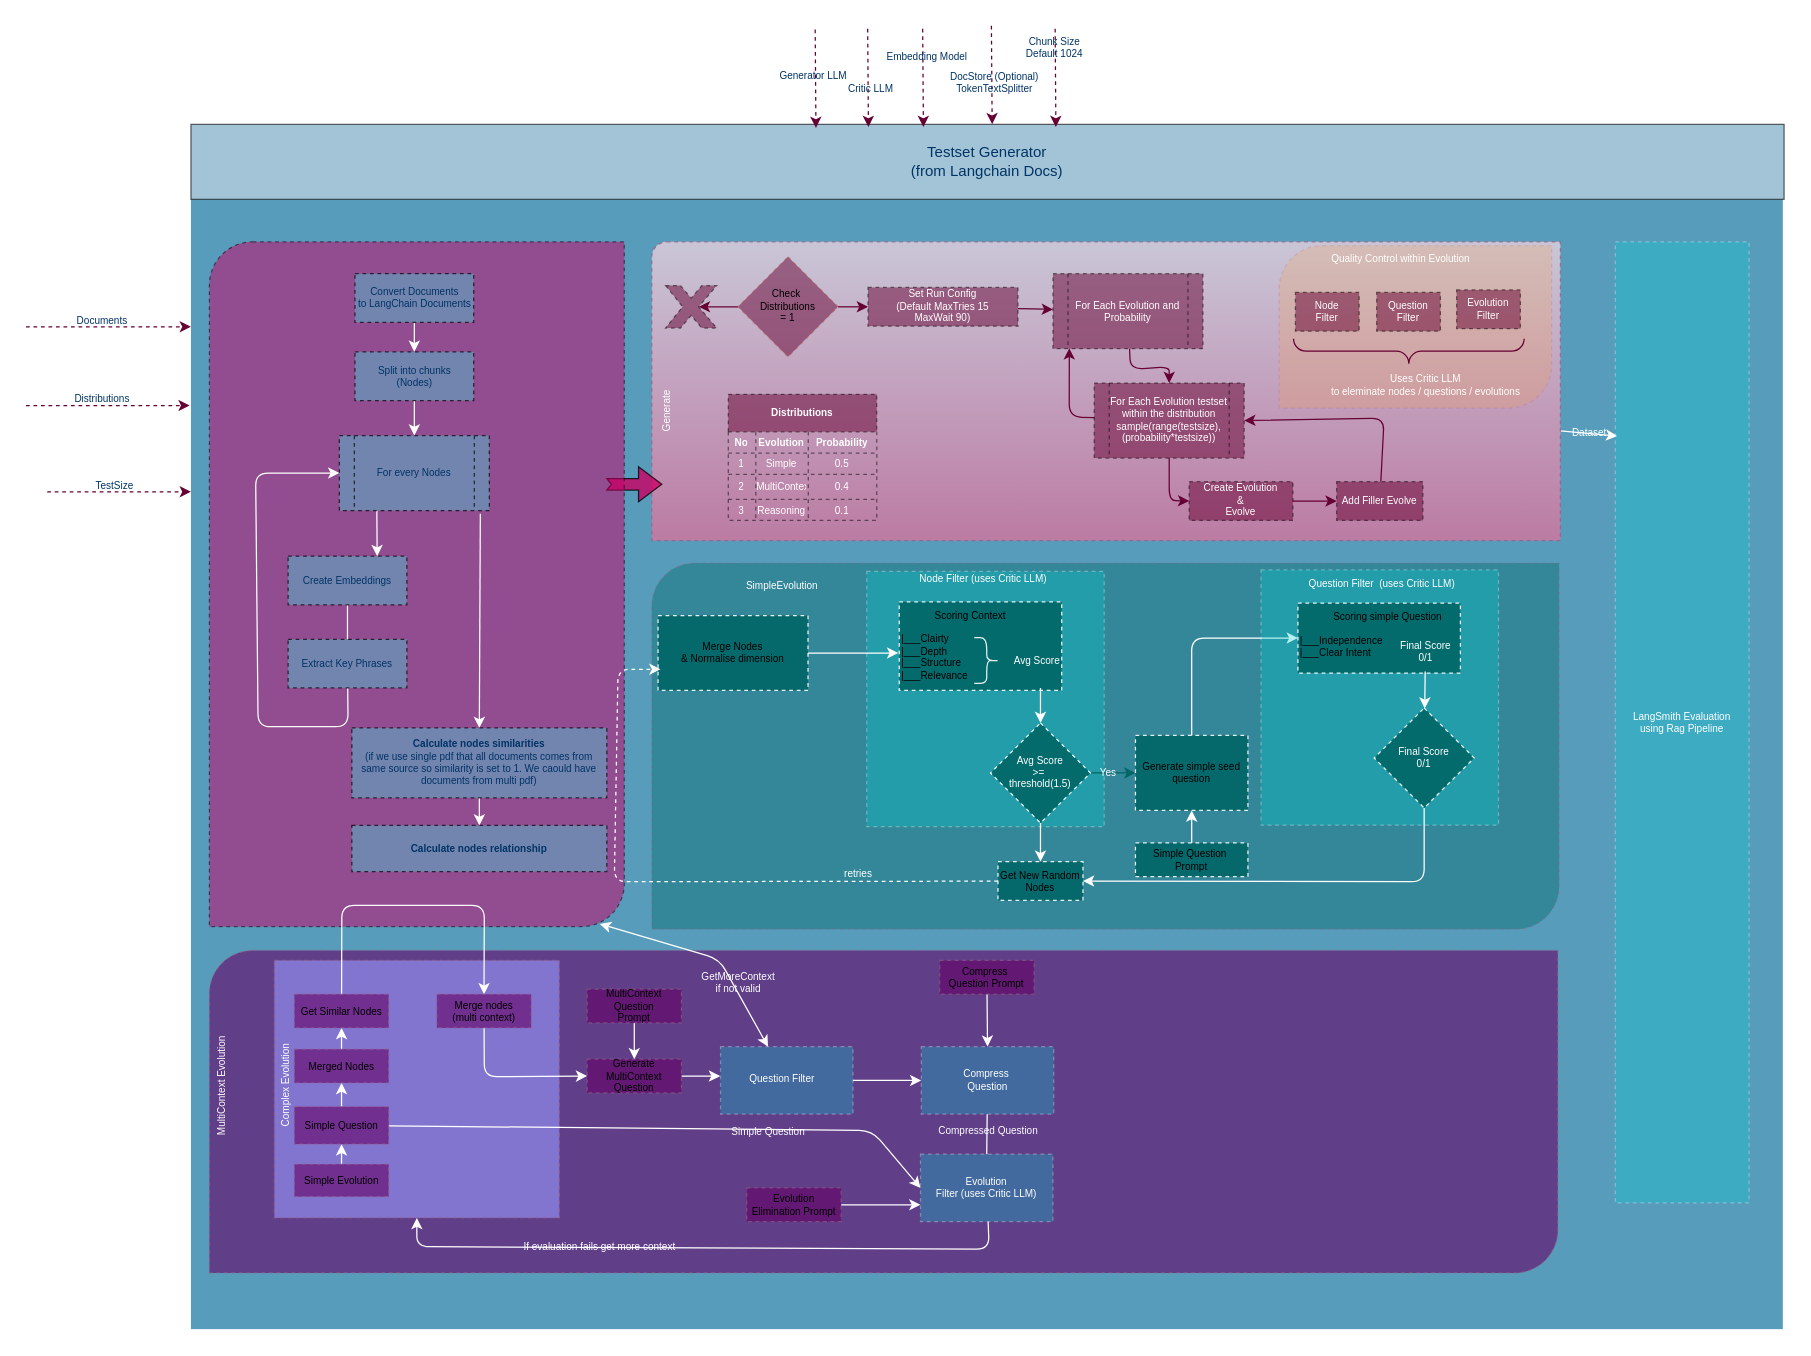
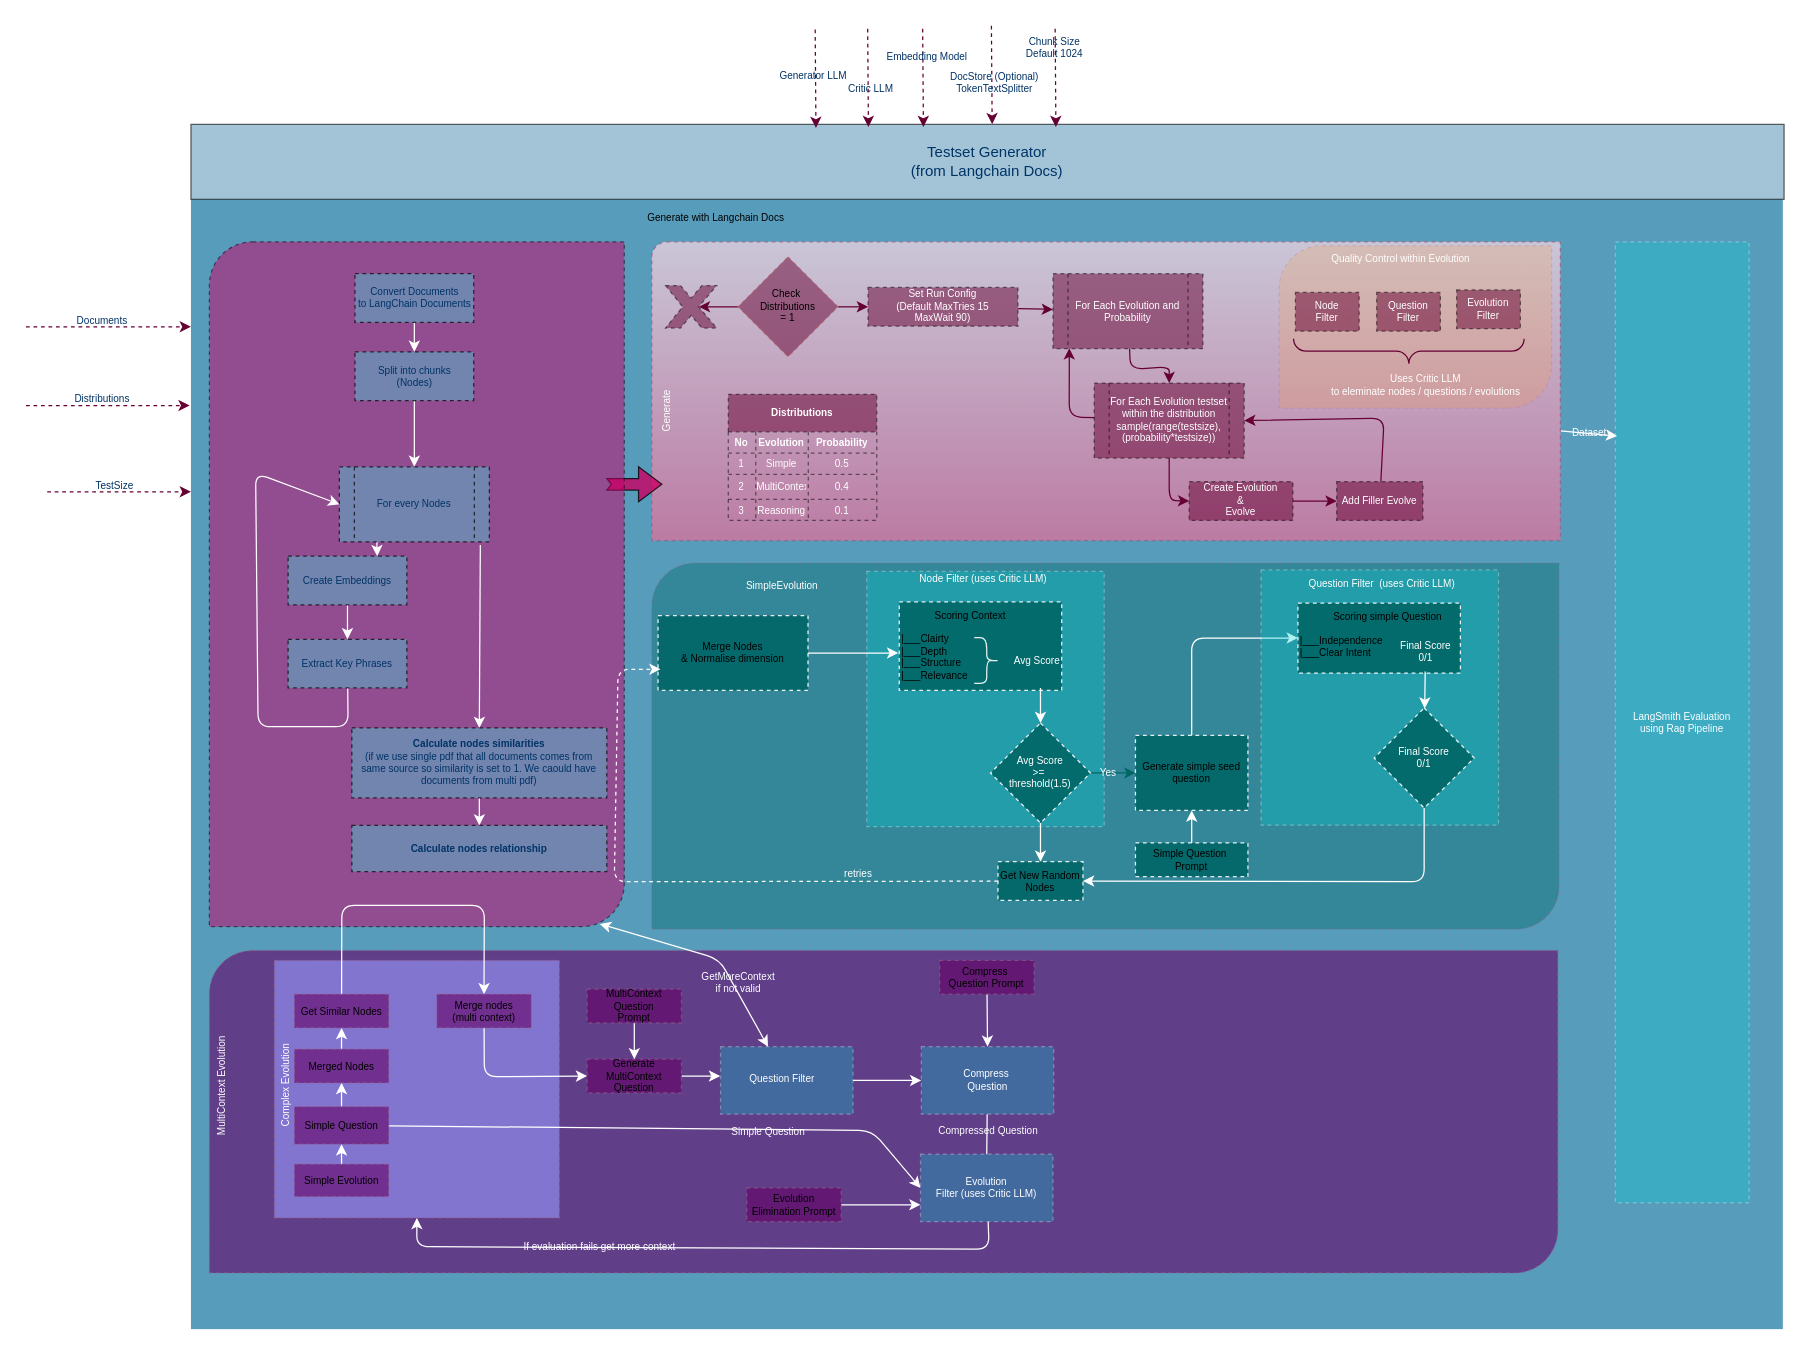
node "Generate with Langchain Docs": added
node "For every Nodes": moved (414, 473) -> (414, 504)
edge "Create Embeddings" -- "Extract Key Phrases": arrowhead none -> classic
